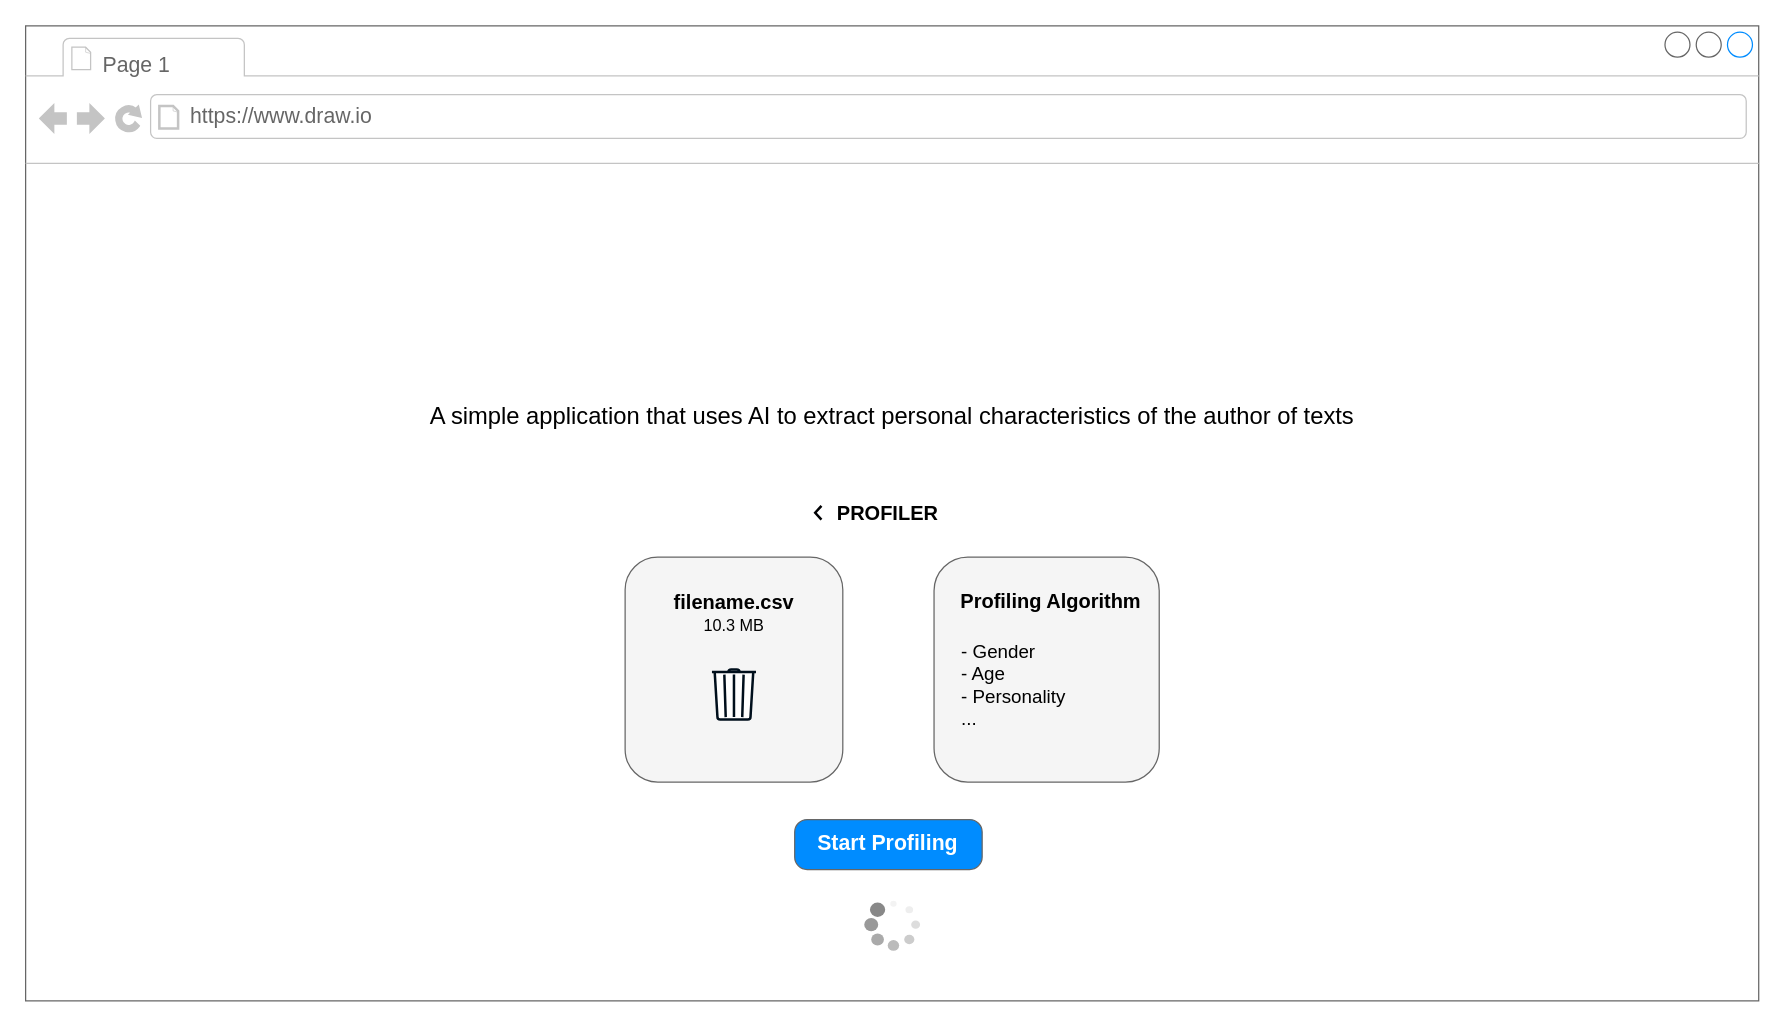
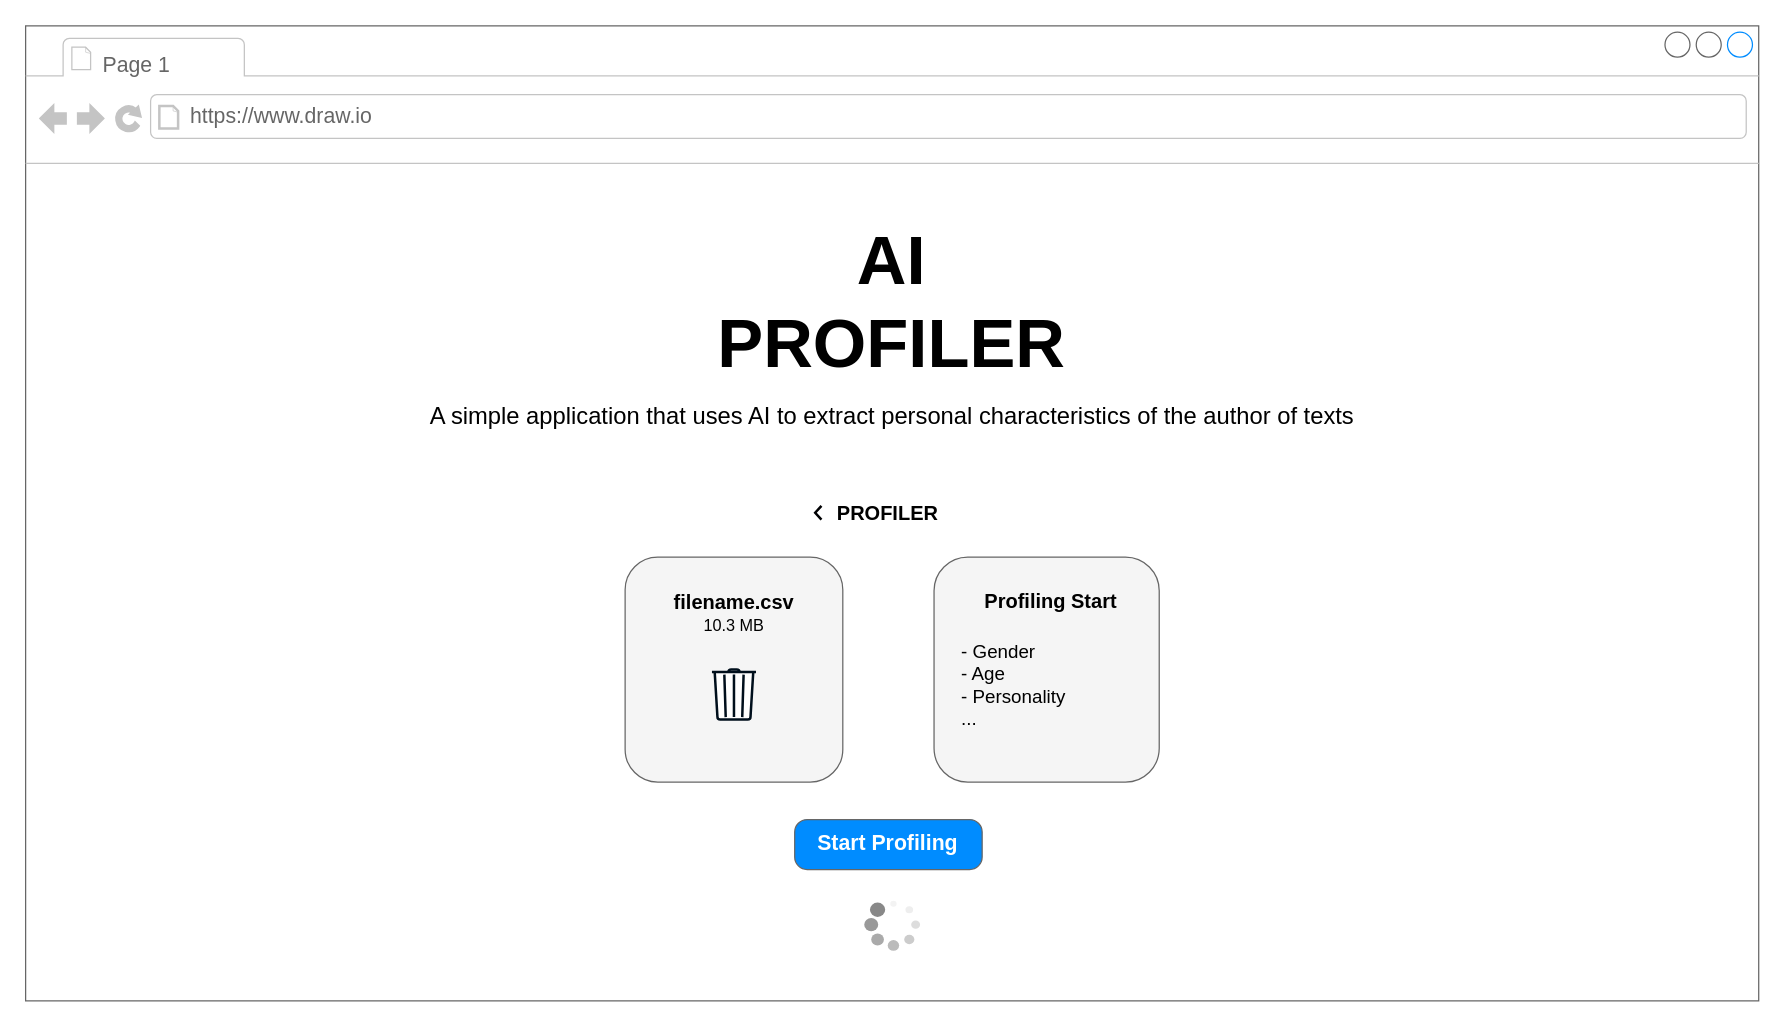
node "AI PROFILER": added
node "Profiling Algorithm": label "Profiling Algorithm" -> "Profiling Start"
